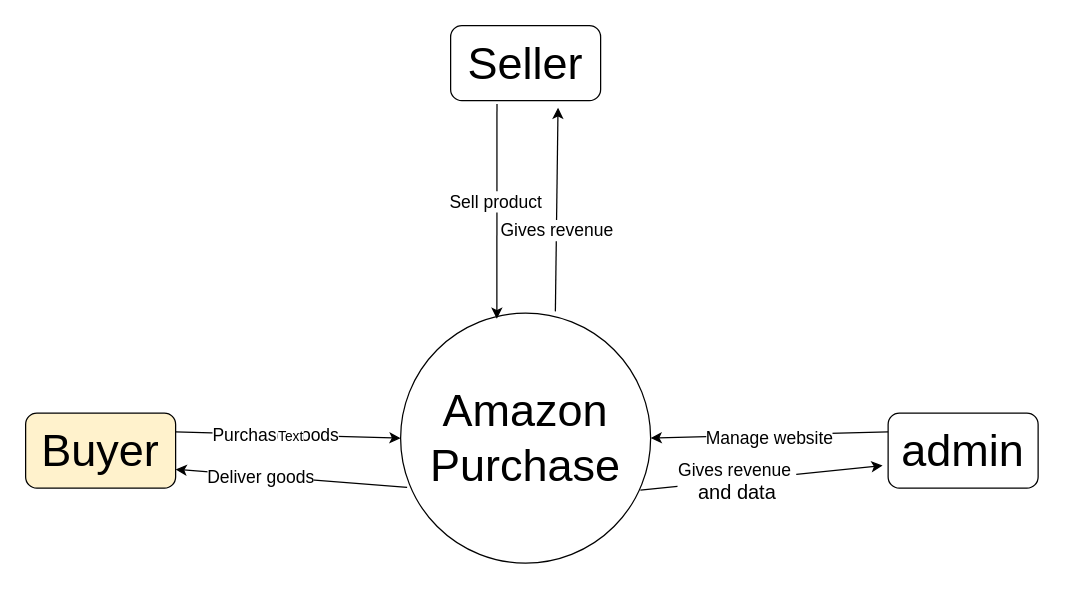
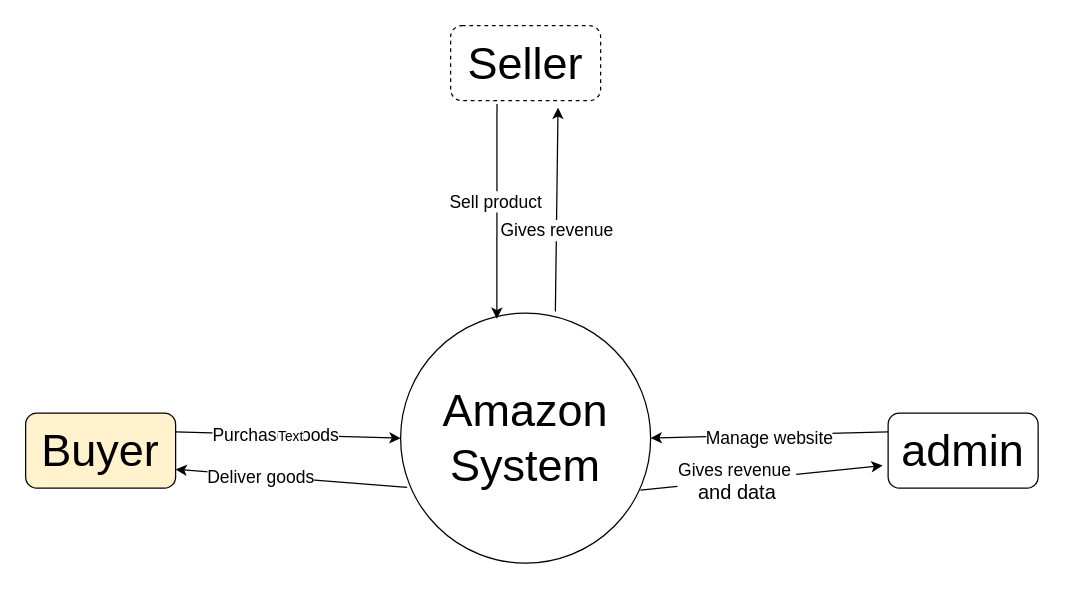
node "Seller": style solid -> dashed
node "Amazon Purchase": label "Amazon Purchase" -> "Amazon System"
